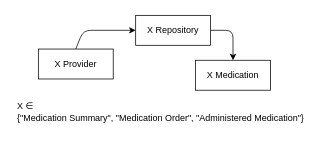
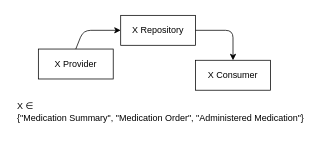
node "X Repository": moved (173, 30) -> (158, 30)
node "X Medication": label "X Medication" -> "X Consumer"
